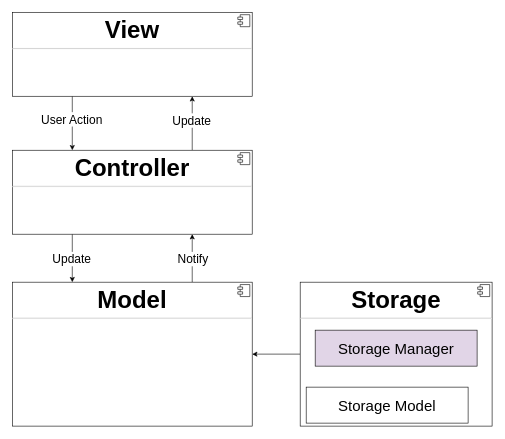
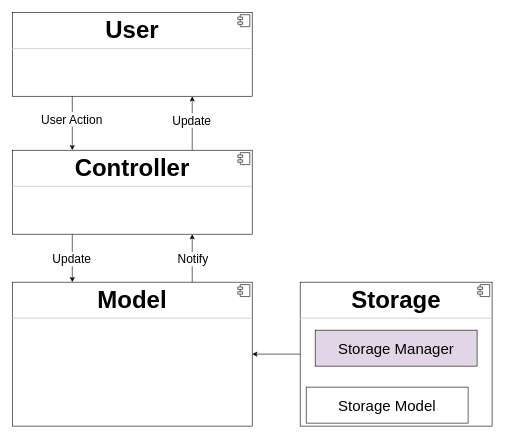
node "View": label "View" -> "User"
